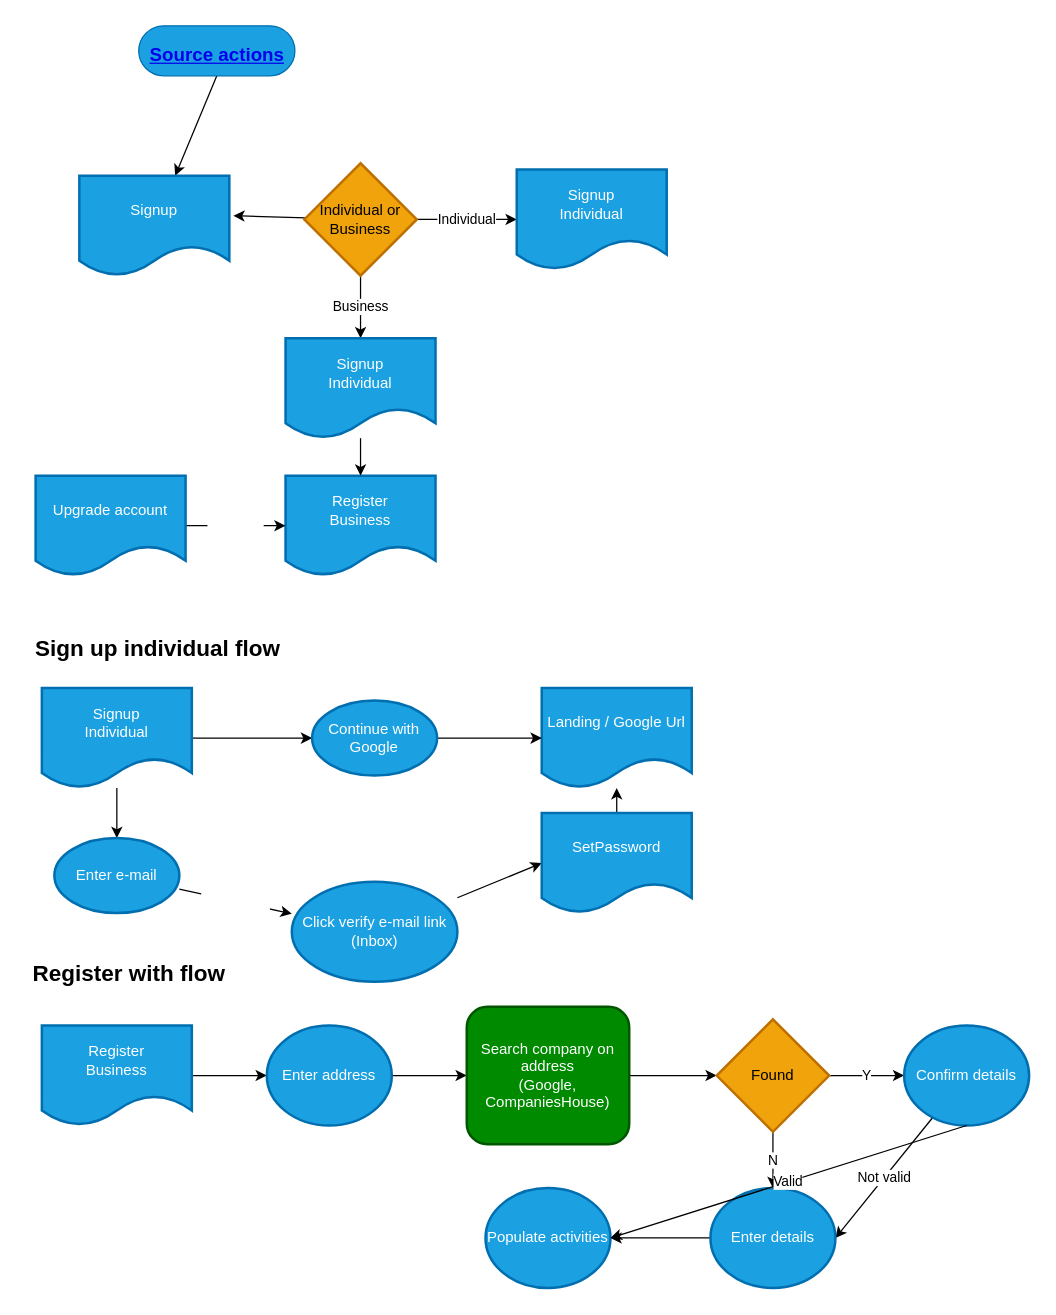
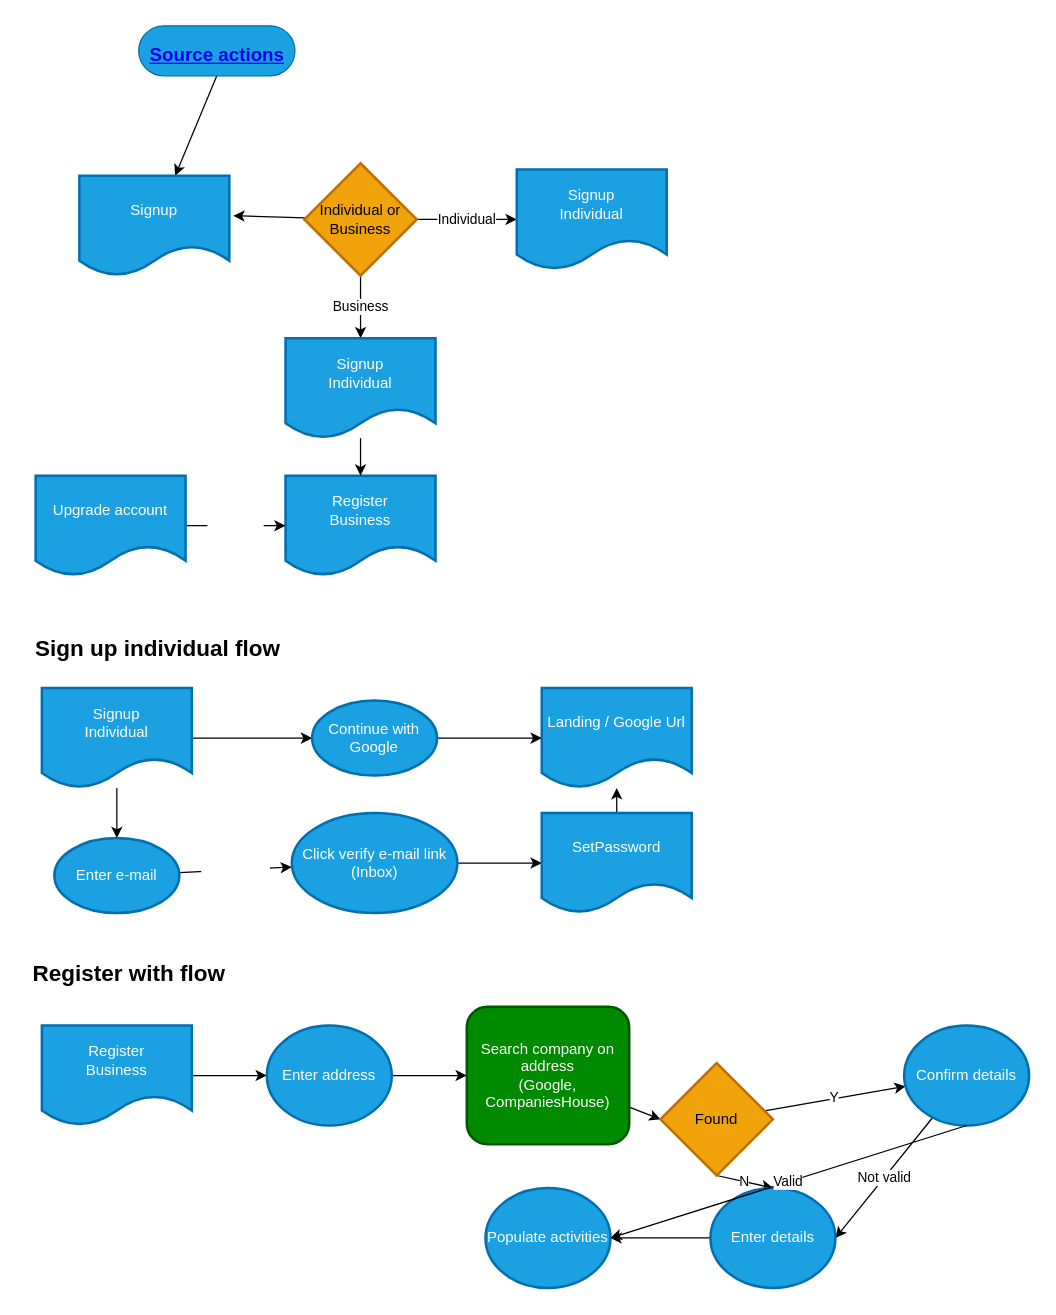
node "Click verify e-mail link (Inbox)": moved (375, 932) -> (375, 863)
node "Found": moved (773, 1076) -> (717, 1119)
